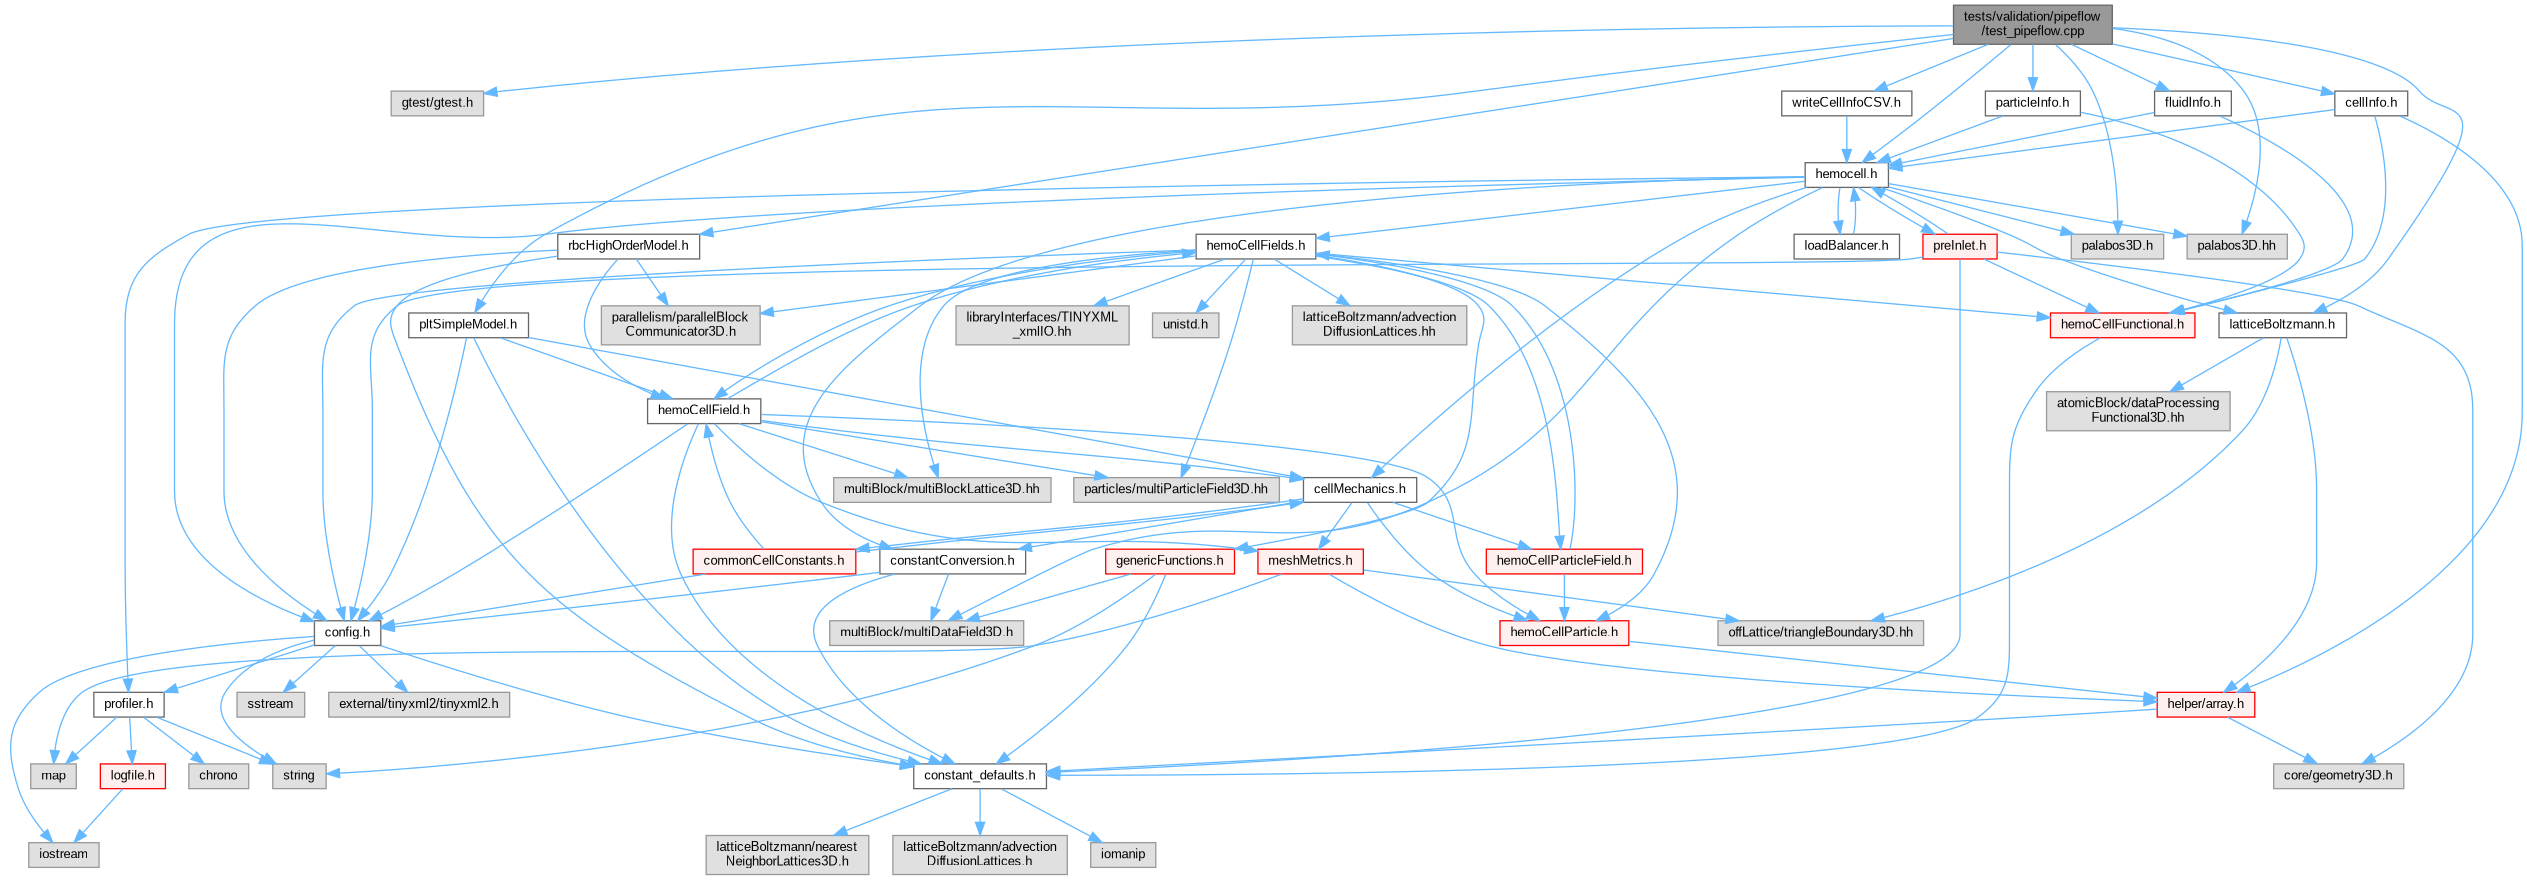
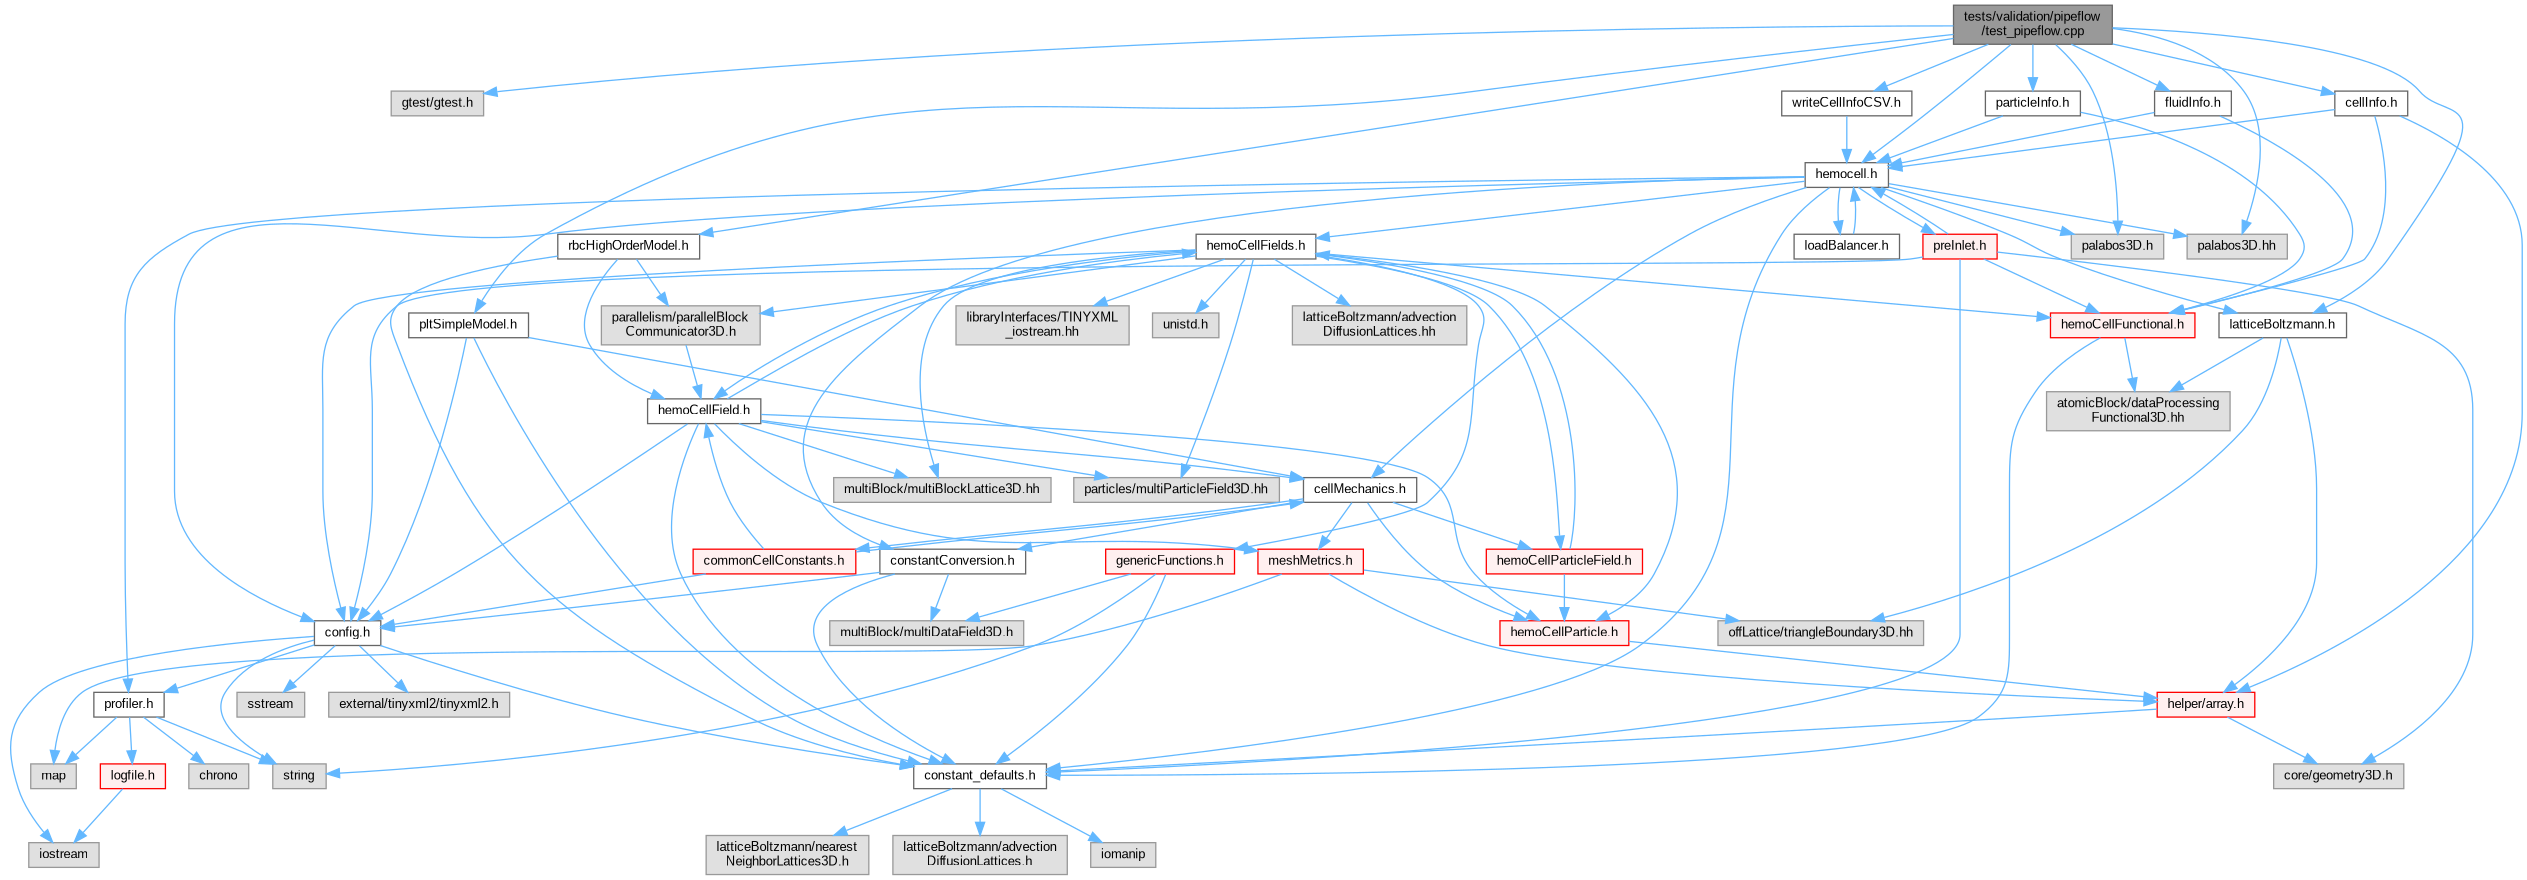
edge "rbcHighOrderModel.h" -> "config.h": removed
node "libraryInterfaces/TINYXML _xmlIO.hh": label "libraryInterfaces/TINYXML _xmlIO.hh" -> "libraryInterfaces/TINYXML _iostream.hh"
edge "hemoCellFunctional.h" -> "atomicBlock/dataProcessing Functional3D.hh": added
edge "pltSimpleModel.h" -> "hemoCellField.h": now "parallelism/parallelBlock Communicator3D.h" -> "hemoCellField.h"
edge "hemocell.h" -> "multiBlock/multiDataField3D.h": now "hemocell.h" -> "constant_defaults.h"
